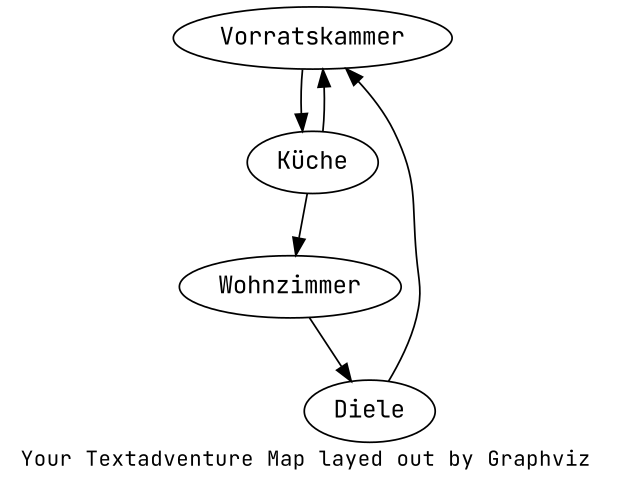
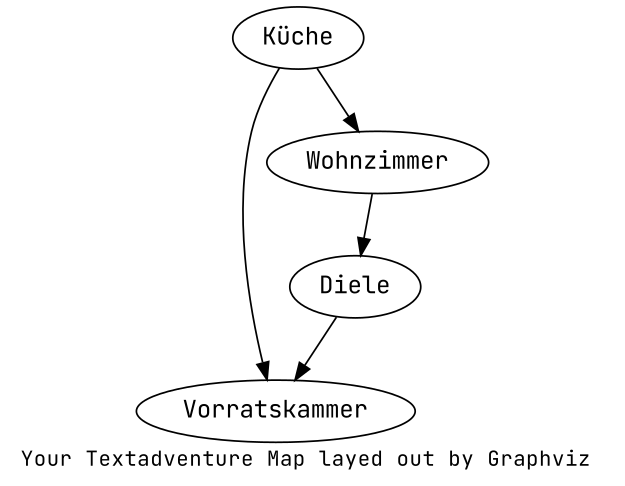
edge "Vorratskammer" -> "Küche": removed
